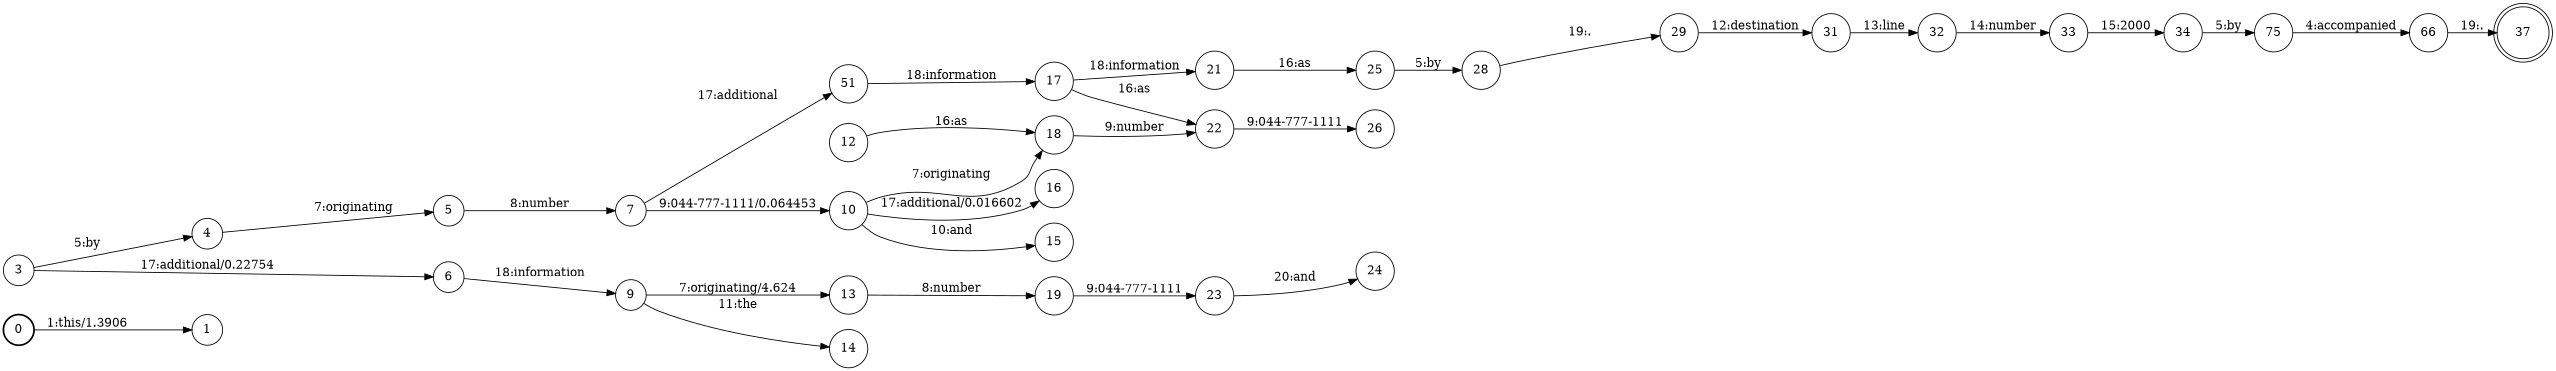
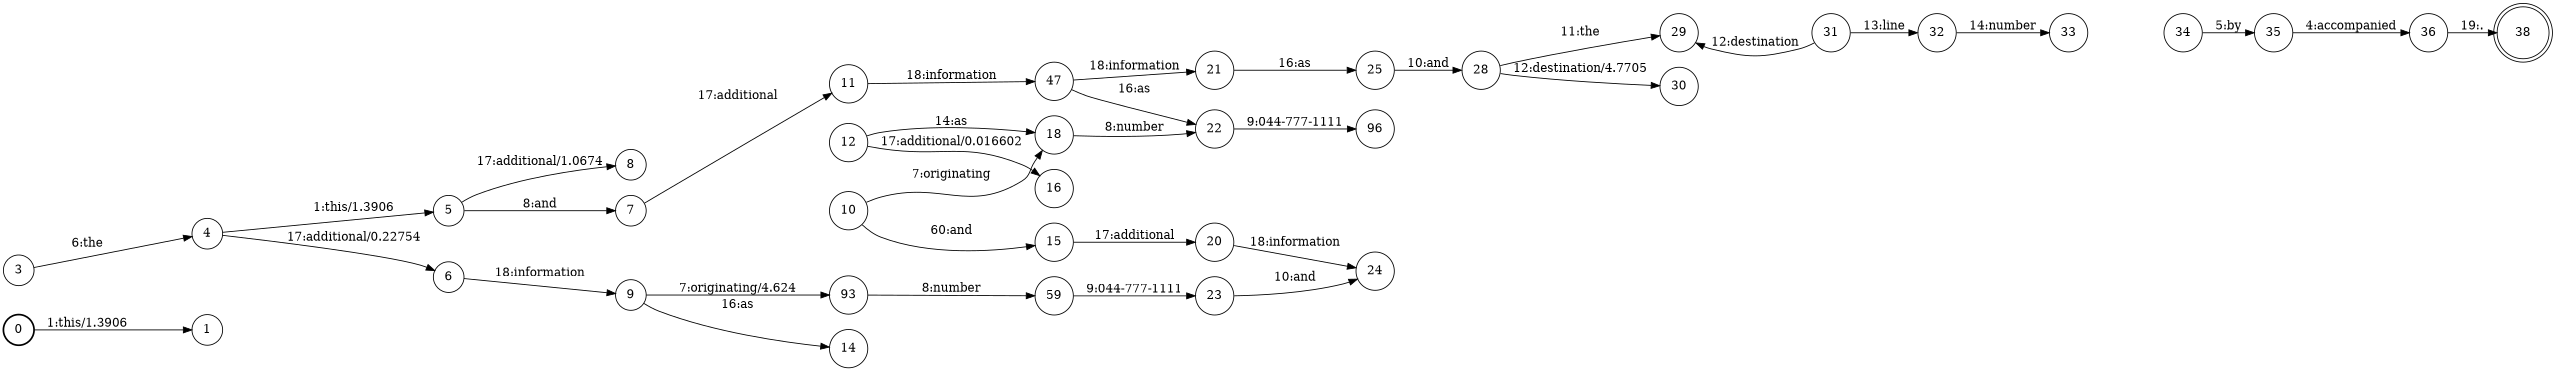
edge "28" -> "29": label "19:." -> "11:the"
edge "29" -> "31": reversed
edge "33" -> "34": removed, label "15:2000"
node "75": label "75" -> "35"
node "66": label "66" -> "36"
node "37": label "37" -> "38"
edge "25" -> "28": label "5:by" -> "10:and"
node "17": label "17" -> "47"
node "51": label "51" -> "11"
node "30": added
edge "12" -> "18": label "16:as" -> "14:as"
edge "18" -> "22": label "9:number" -> "8:number"
node "26": label "26" -> "96"
node "8": added
edge "5" -> "7": label "8:number" -> "8:and"
edge "4" -> "5": label "7:originating" -> "1:this/1.3906"
edge "7" -> "10": removed, label "9:044-777-1111/0.064453"
edge "10" -> "16": now "12" -> "16"
edge "10" -> "15": label "10:and" -> "60:and"
node "20": added
edge "3" -> "4": label "5:by" -> "6:the"
edge "3" -> "6": now "4" -> "6"
edge "23" -> "24": label "20:and" -> "10:and"
node "13": label "13" -> "93"
node "19": label "19" -> "59"
edge "9" -> "14": label "11:the" -> "16:as"
